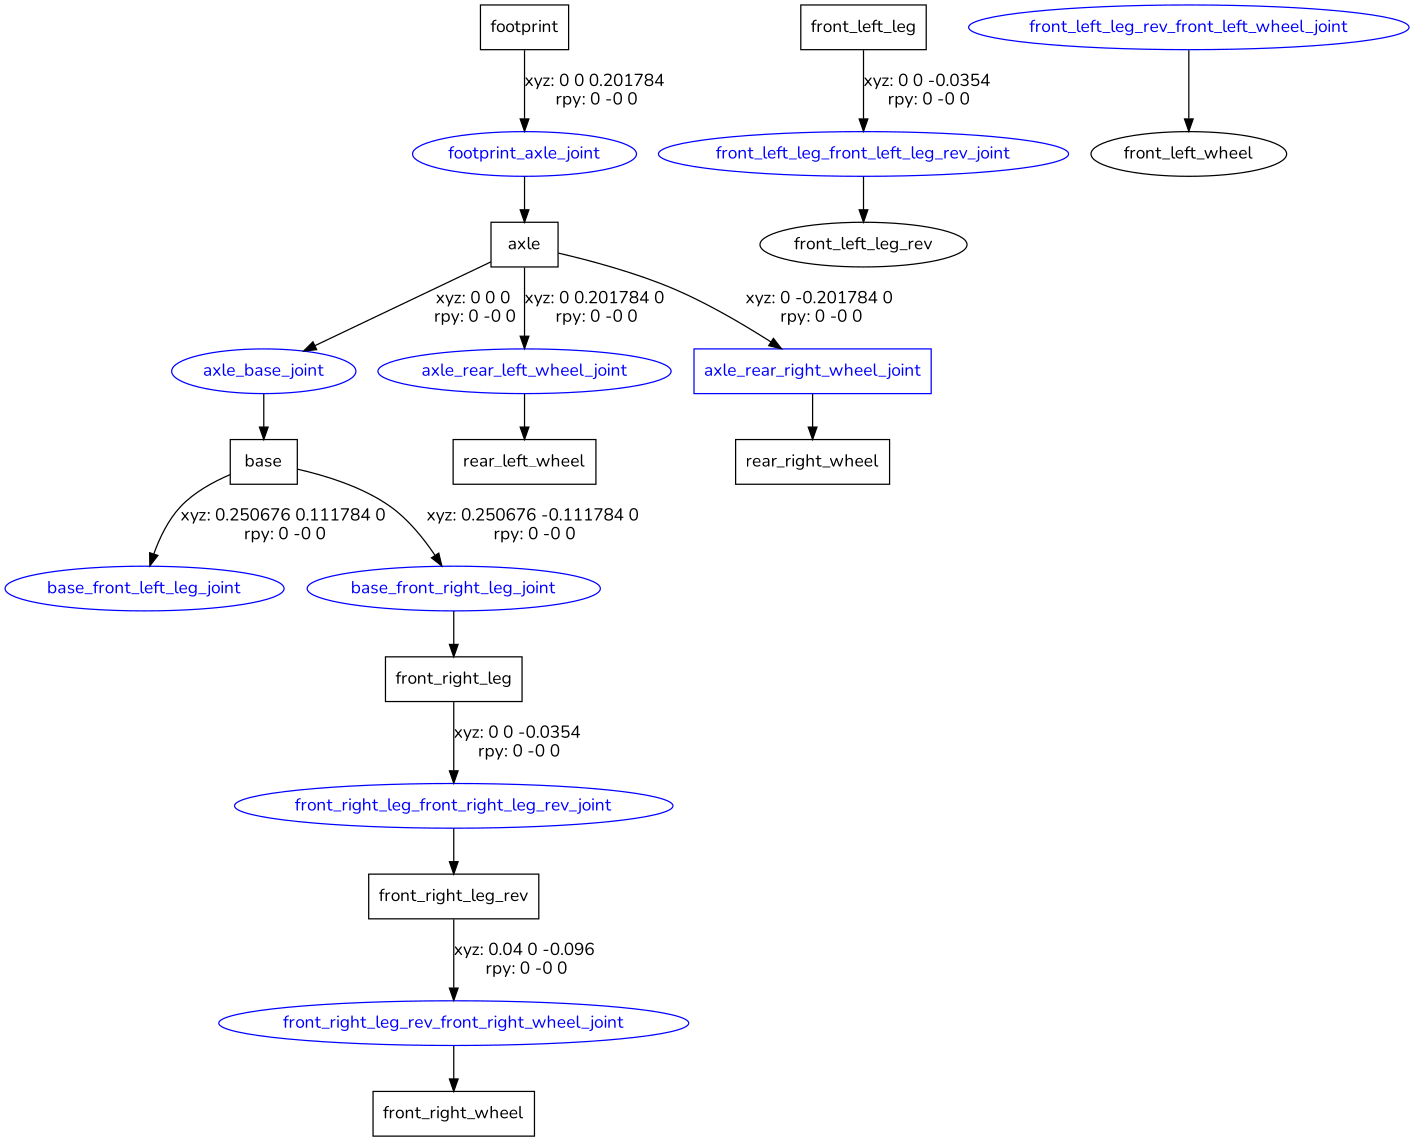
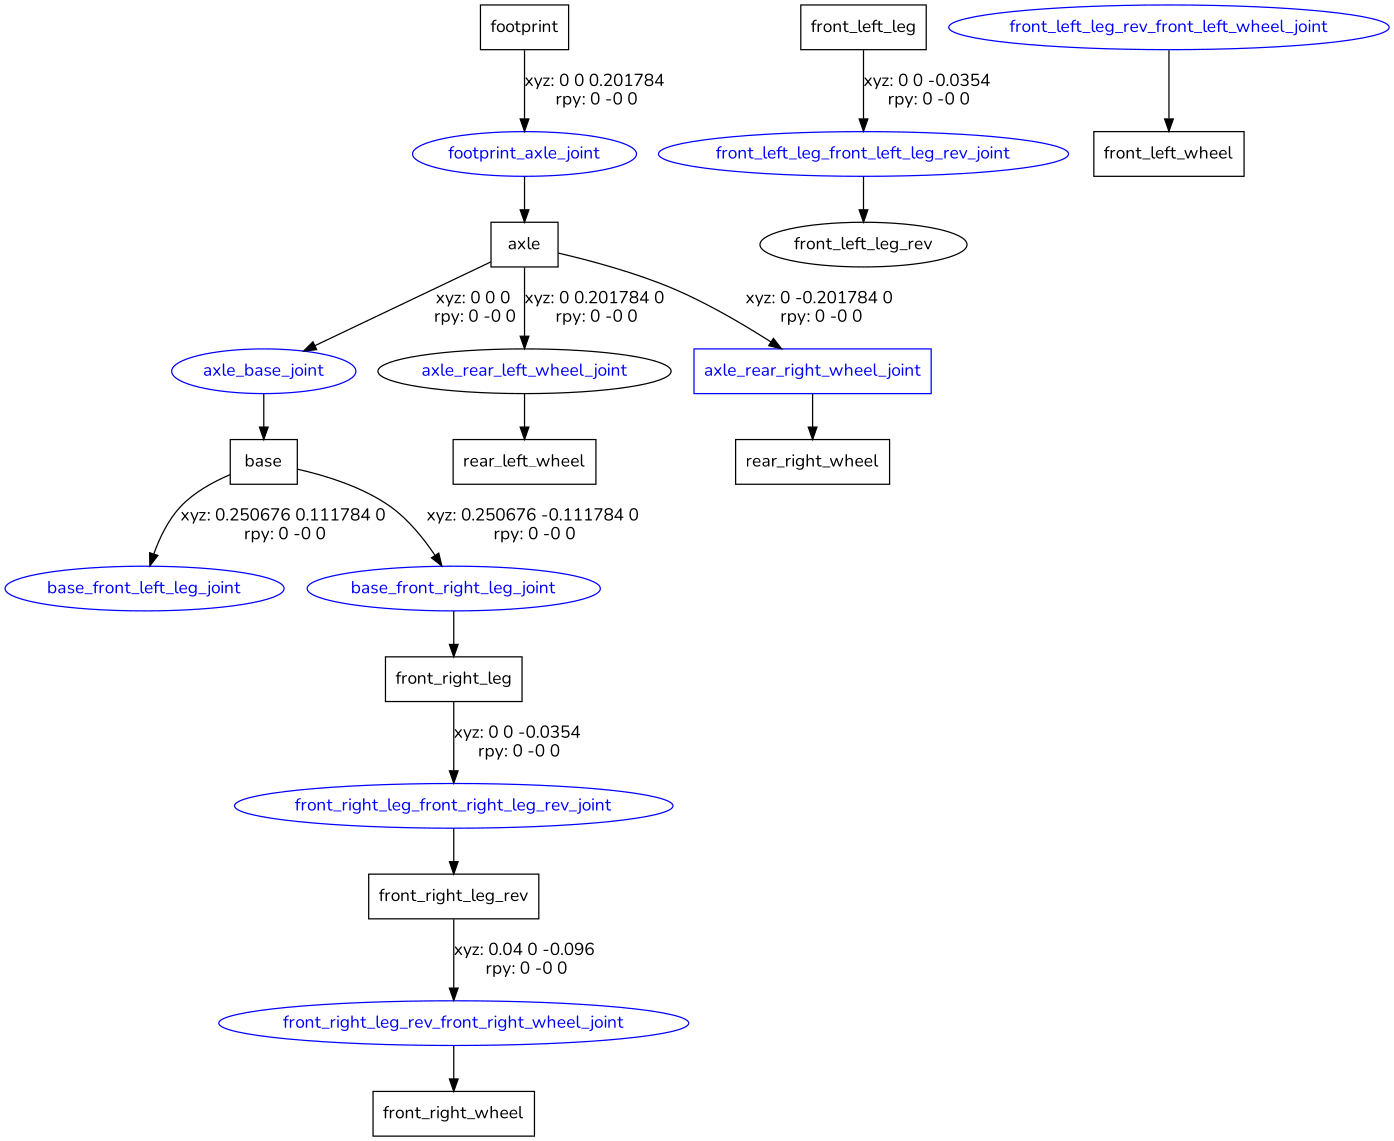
node "front_left_wheel": shape ellipse -> box
node "axle_rear_left_wheel_joint": color blue -> black
